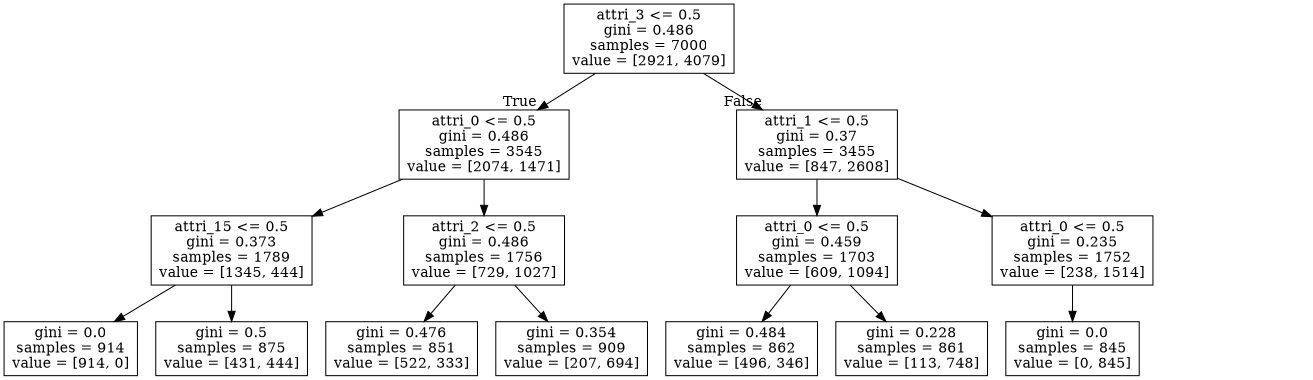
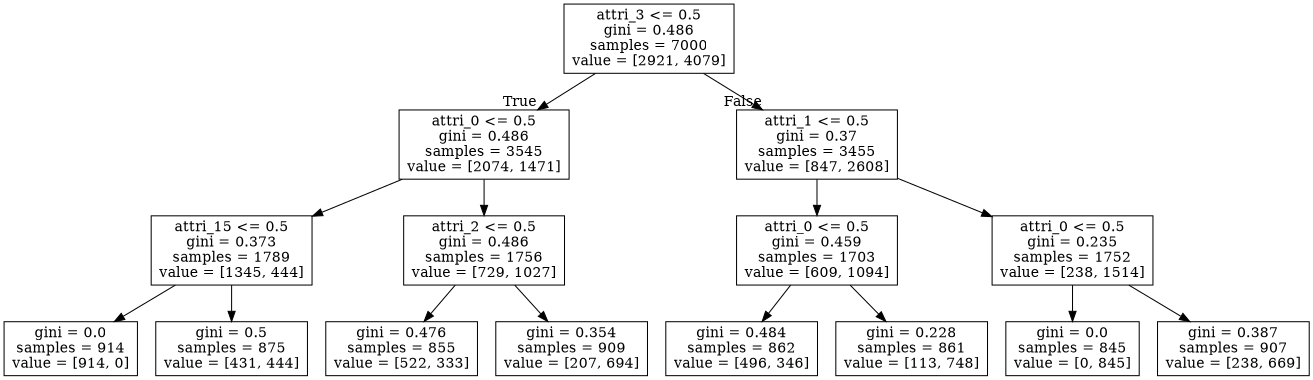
node "gini = 0.476 samples = 851 value = [522, 333]": label "gini = 0.476 samples = 851 value = [522, 333]" -> "gini = 0.476 samples = 855 value = [522, 333]"
node "gini = 0.387 samples = 907 value = [238, 669]": added
